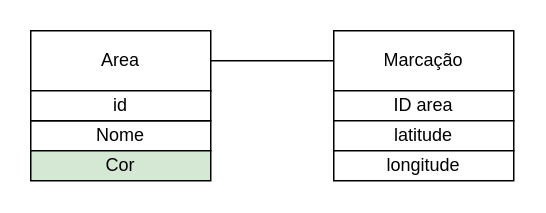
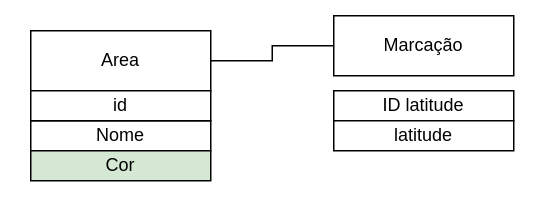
node "Marcação": moved (424, 61) -> (424, 46)
node "ID area": label "ID area" -> "ID latitude"
node "longitude": removed
